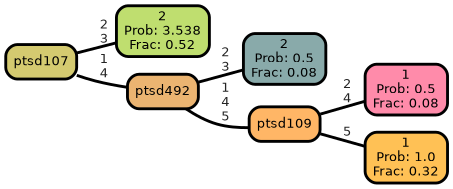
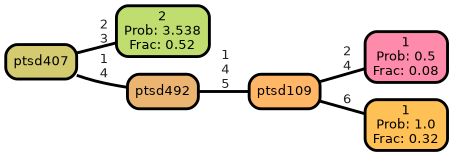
node "2 Prob: 0.5 Frac: 0.08": removed
node "ptsd107": label "ptsd107" -> "ptsd407"
edge "ptsd109" -- "1 Prob: 1.0 Frac: 0.32": label " 5" -> " 6"
